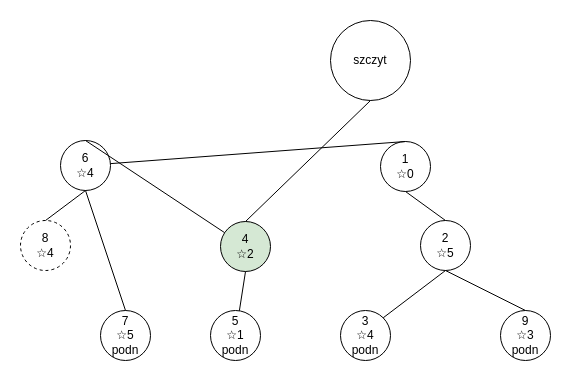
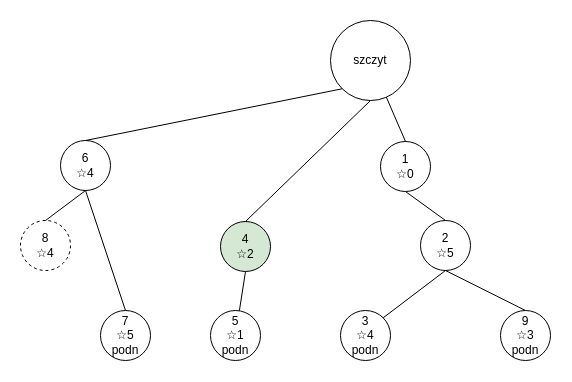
edge "6 ☆4" -- "1 ☆0": now "szczyt" -- "1 ☆0"
edge "6 ☆4" -- "4 ☆2": now "6 ☆4" -- "szczyt"
